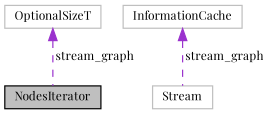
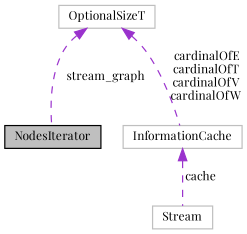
edge "Stream" -> "InformationCache": label " stream_graph" -> " cache"
edge "InformationCache" -> "OptionalSizeT": added, label "cardinalOfE cardinalOfT cardinalOfV cardinalOfW"
